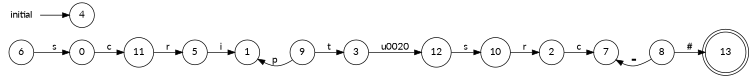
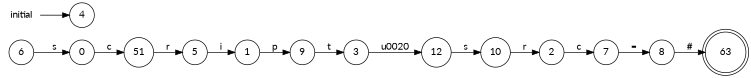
node "11": label "11" -> "51"
node "13": label "13" -> "63"
edge "8" -> "7": reversed
edge "9" -> "1": reversed
